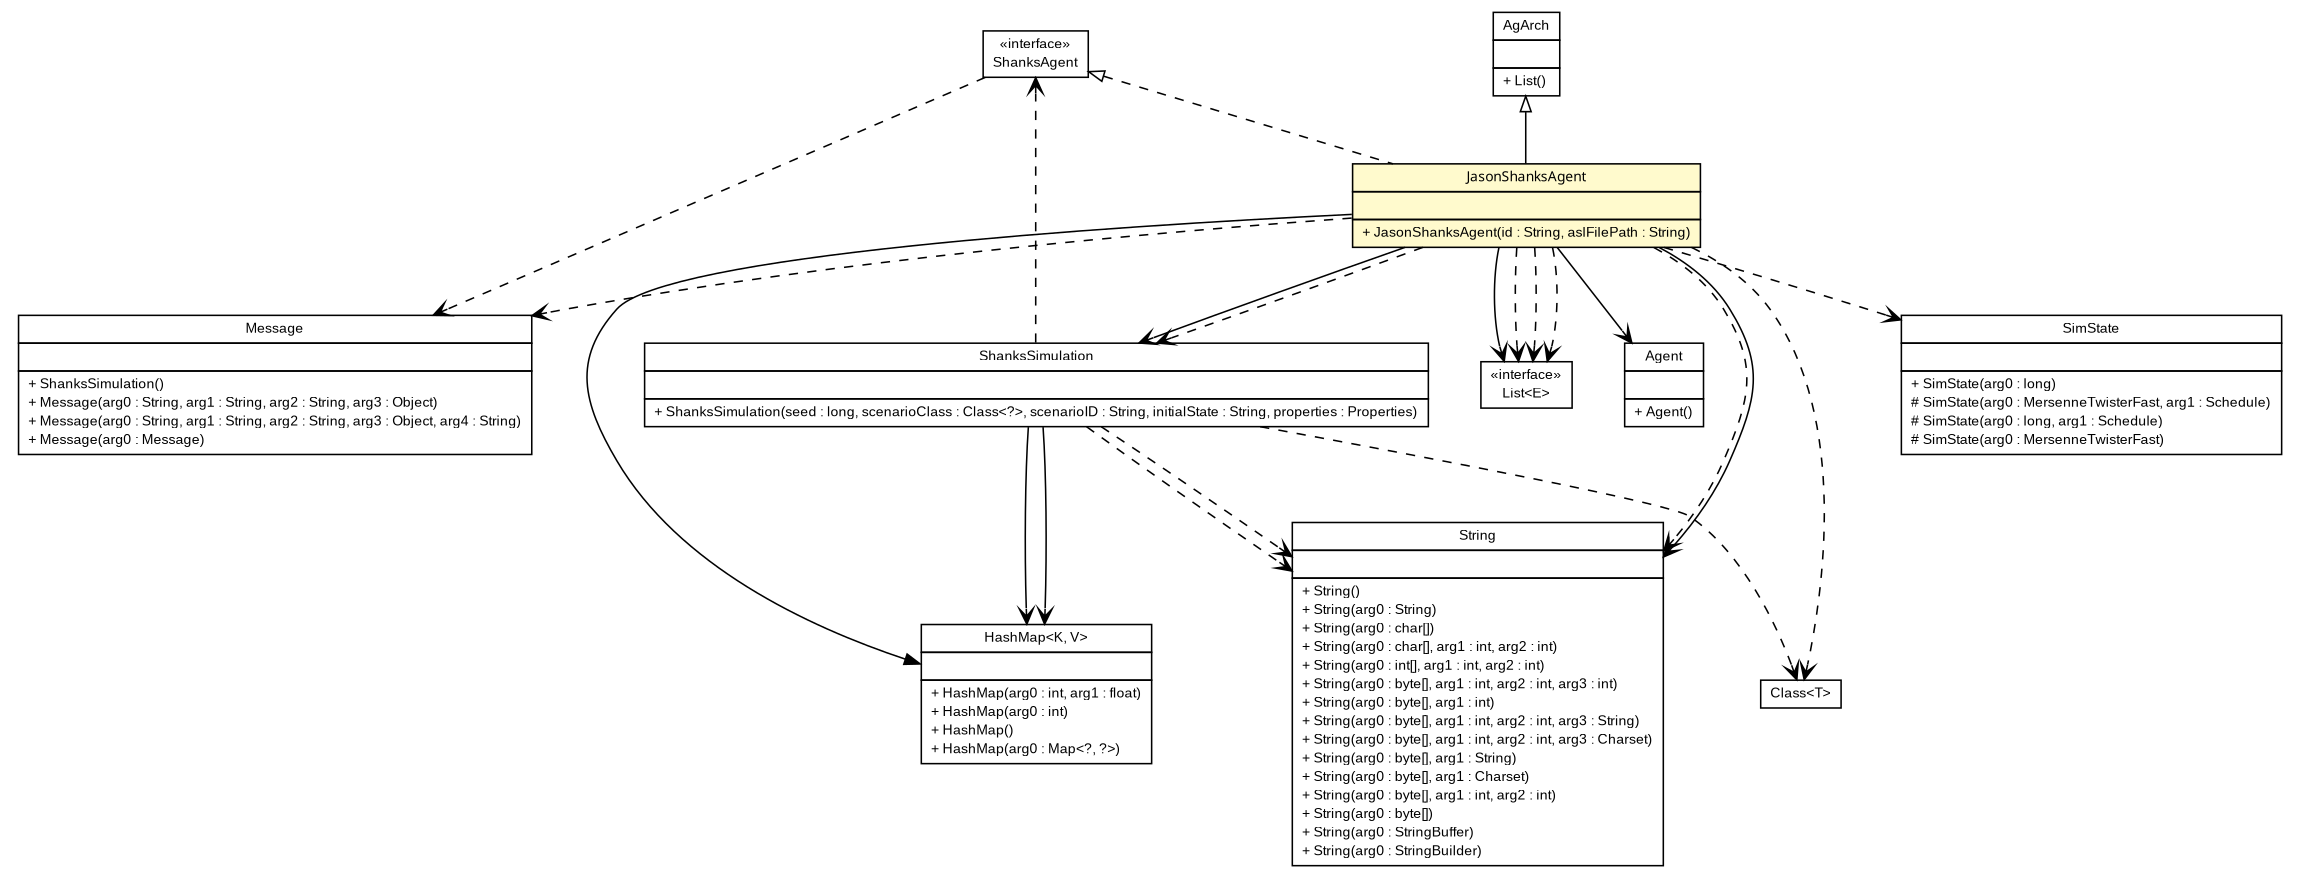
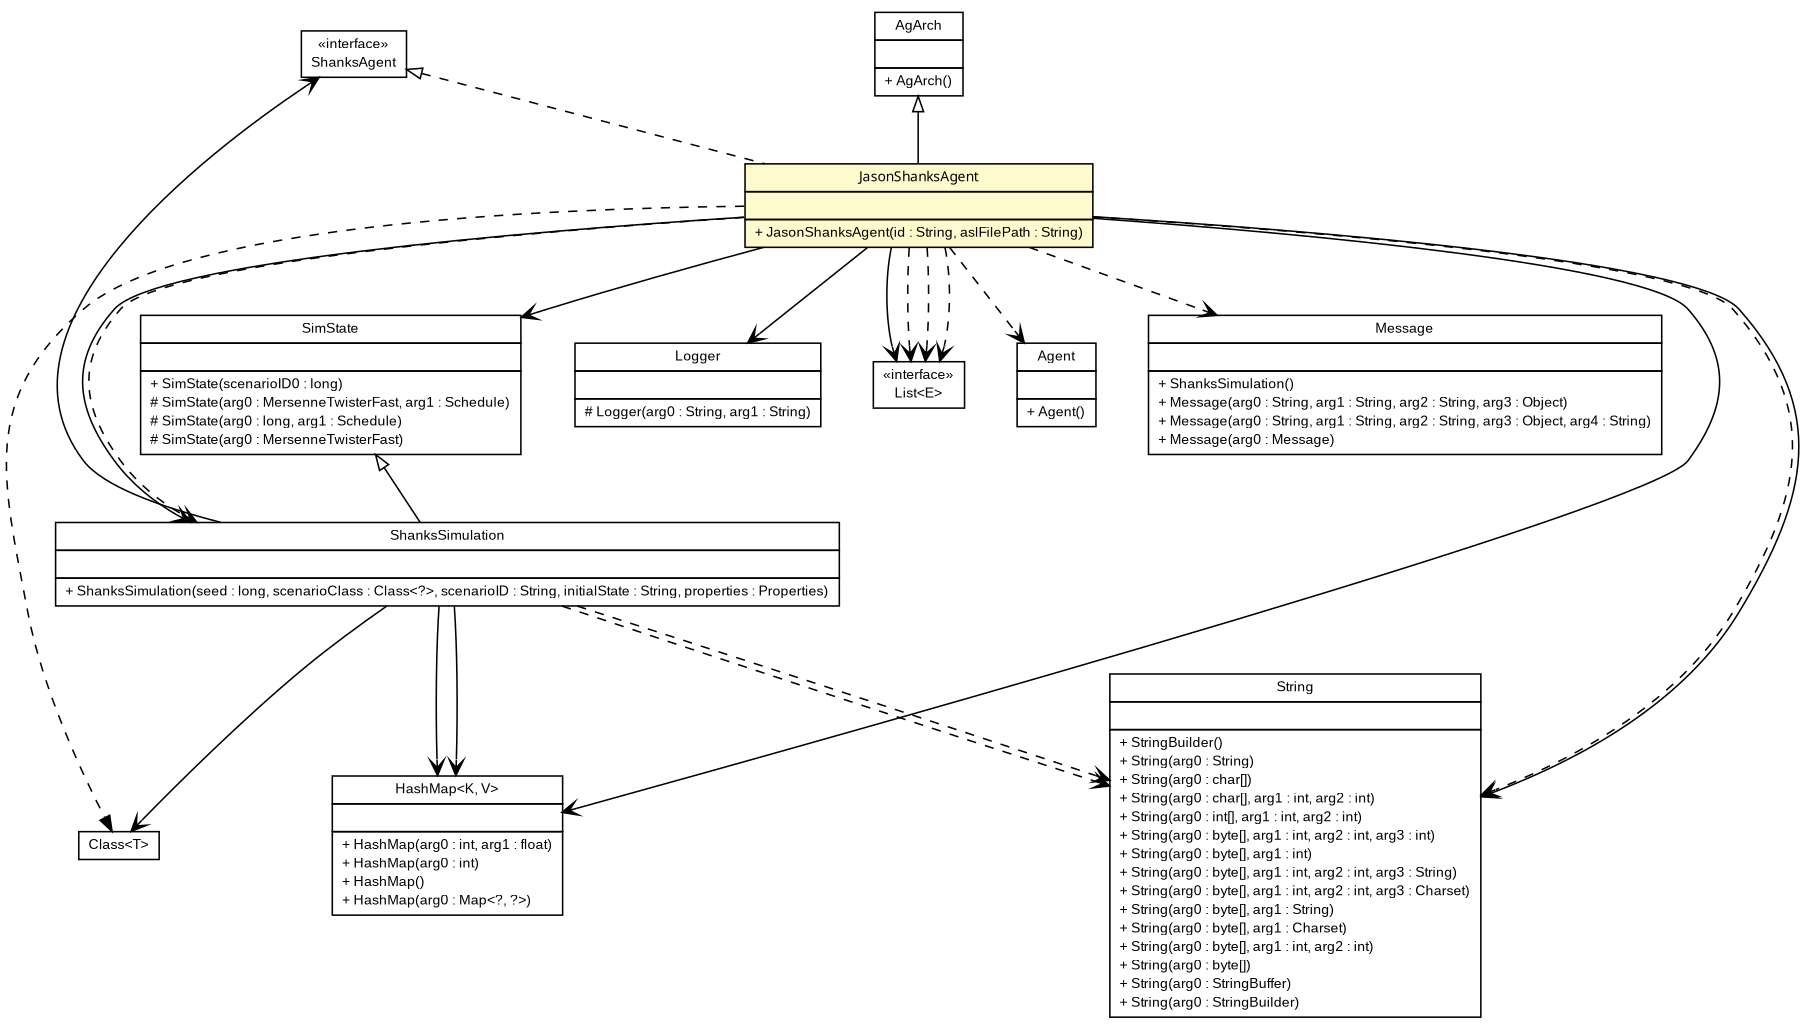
node "AgArch": text "+ List()" -> "+ AgArch()"
edge "ShanksAgent" -> "Message": removed
edge "ShanksSimulation" -> "ShanksAgent": style dashed -> solid
edge "JasonShanksAgent" -> "HashMap<K, V>": arrowhead normal -> open
edge "JasonShanksAgent" -> "SimState": style dashed -> solid
edge "JasonShanksAgent" -> "Agent": style solid -> dashed
node "SimState": text "+ SimState(arg0 : long)" -> "+ SimState(scenarioID0 : long)"
node "Logger": added
edge "JasonShanksAgent" -> "Class<T>": arrowhead open -> normal
edge "ShanksSimulation" -> "Class<T>": style dashed -> solid
edge "ShanksSimulation" -> "SimState": added
node "String": text "+ String()" -> "+ StringBuilder()"
